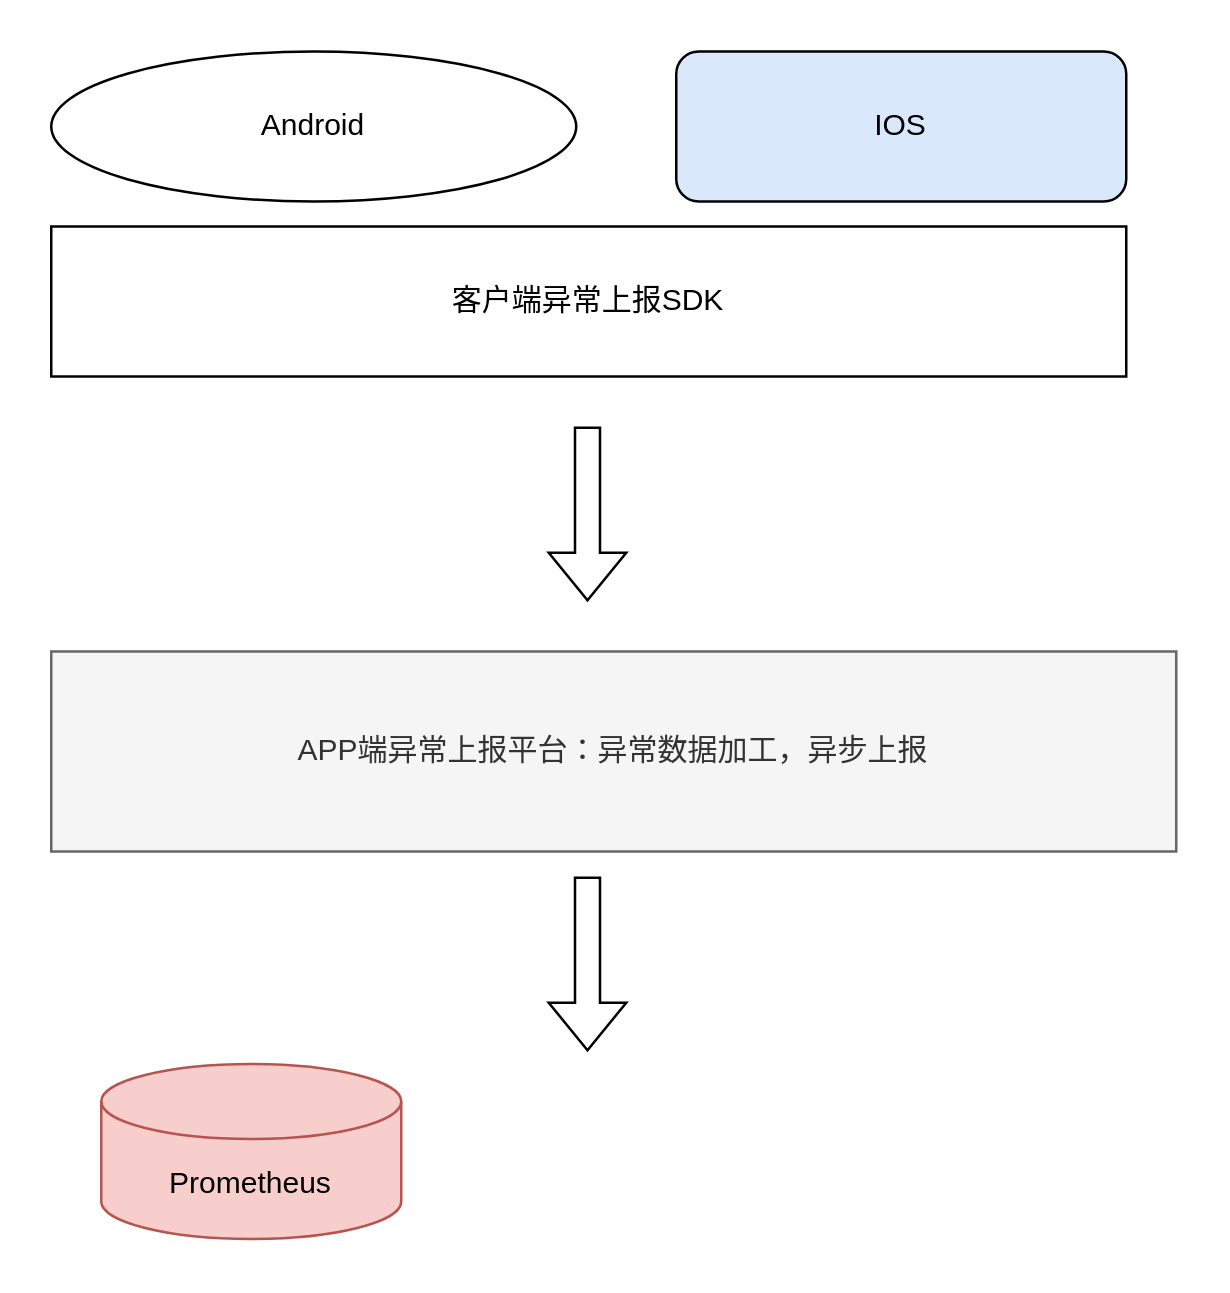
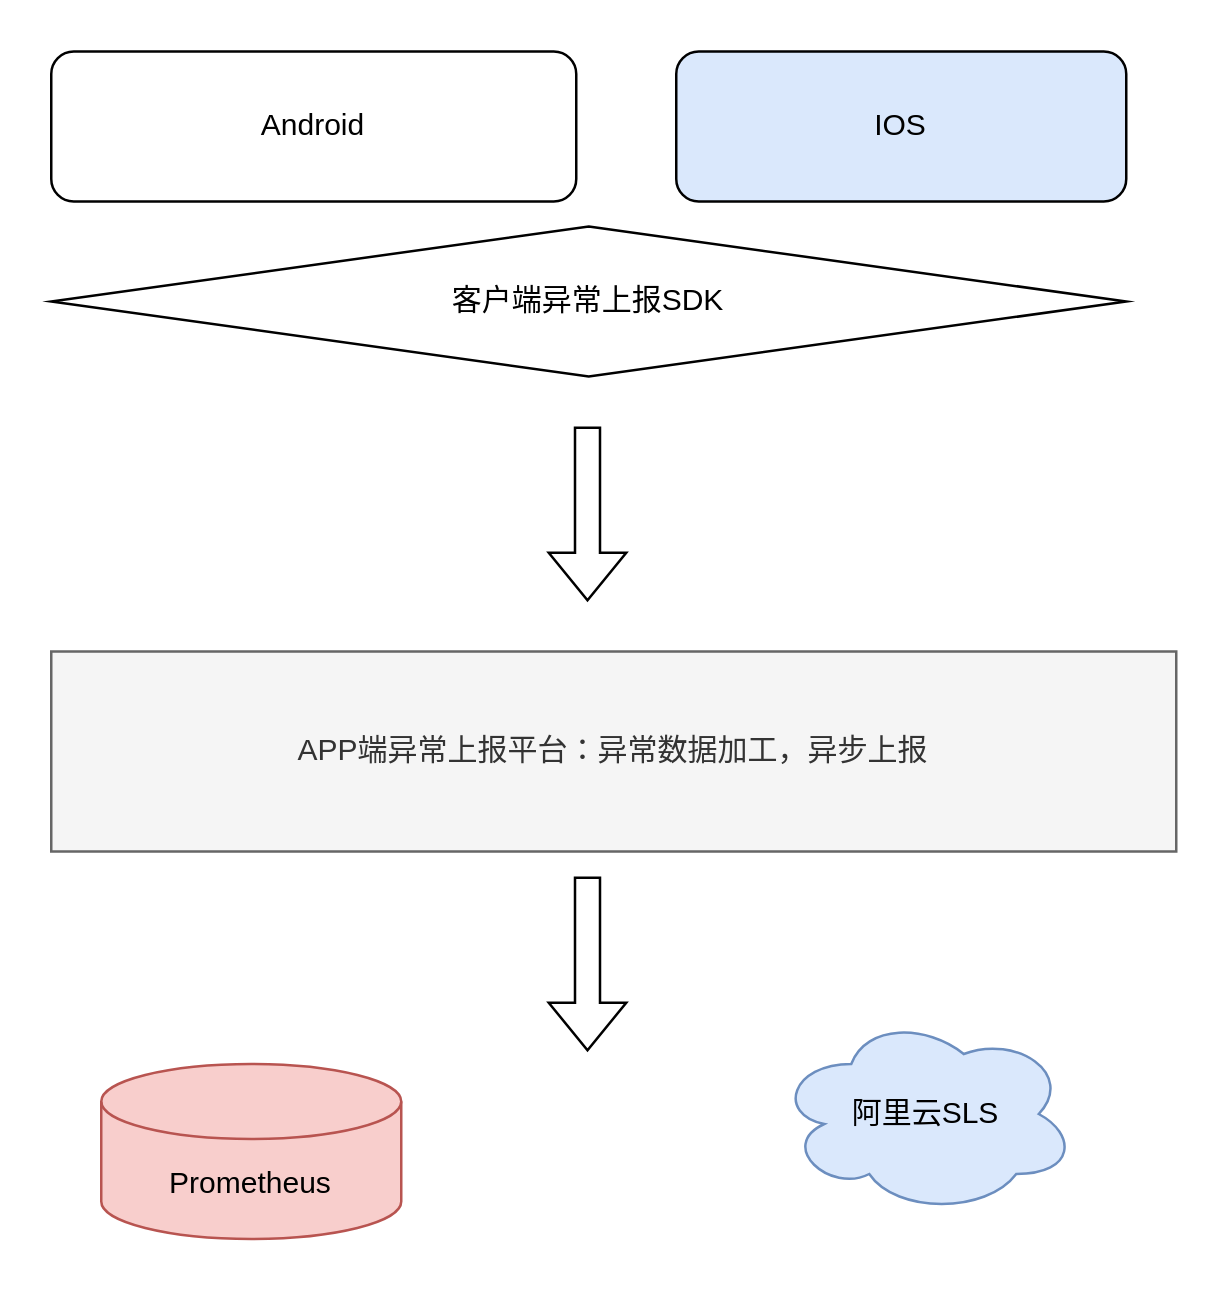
node "Android": shape ellipse -> rounded rectangle
node "客户端异常上报SDK": shape rectangle -> diamond
node "阿里云SLS": added
